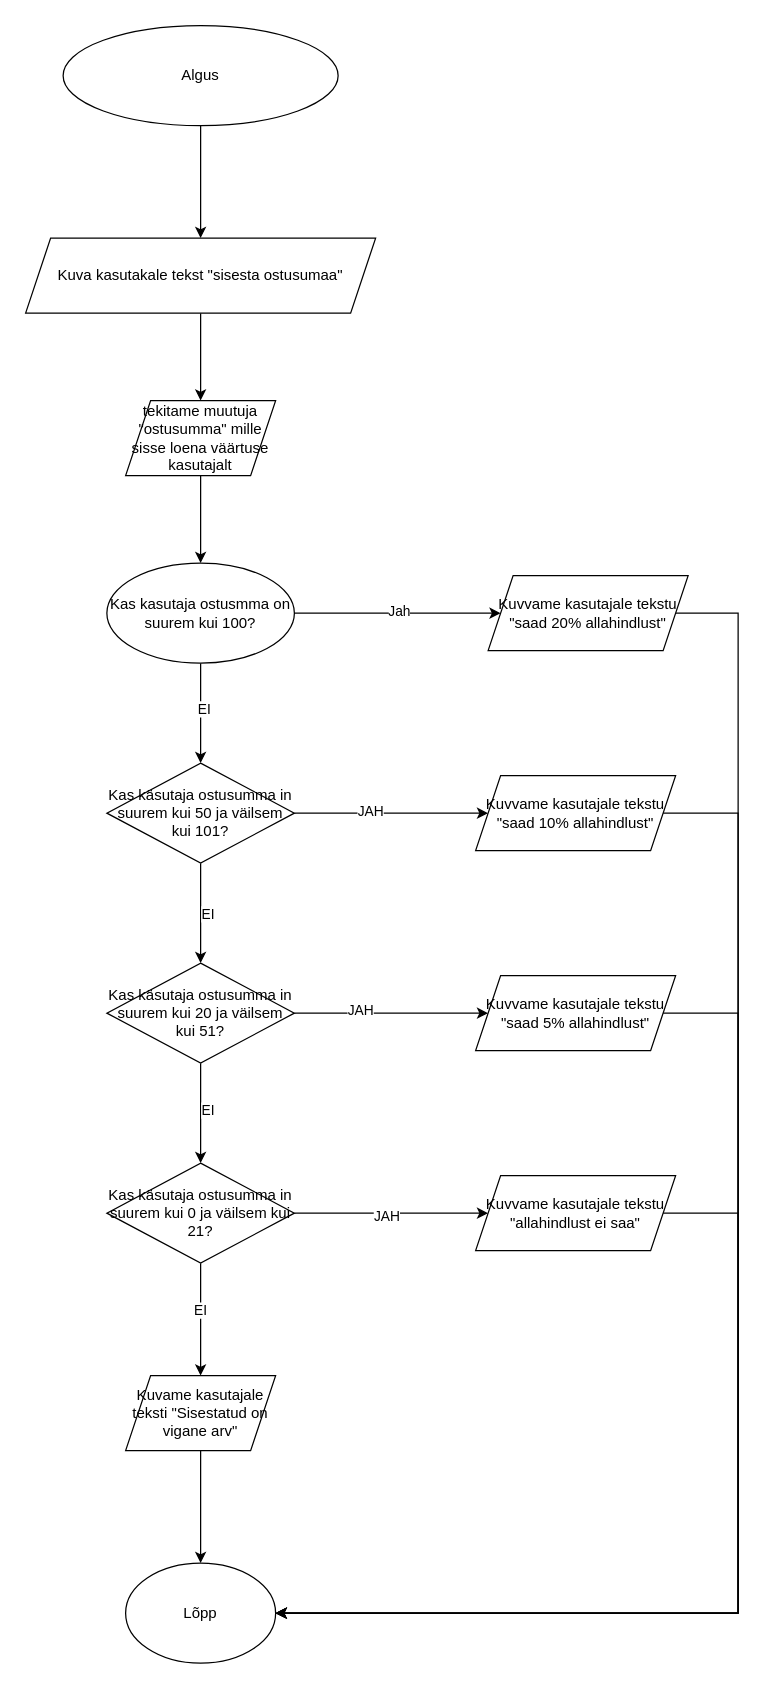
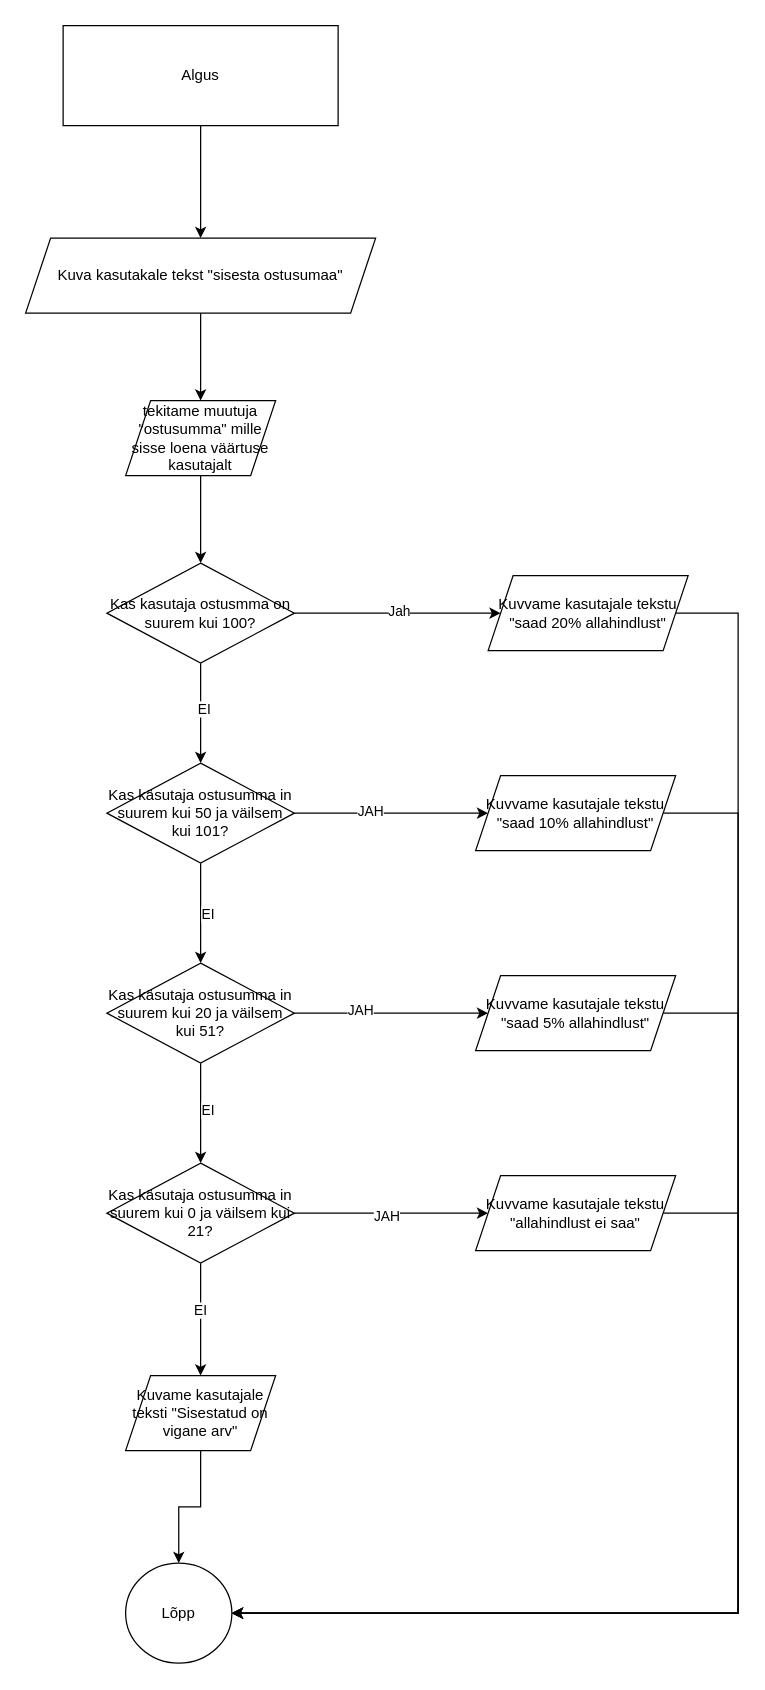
node "Algus": shape ellipse -> rectangle
node "Kas kasutaja ostusmma on suurem kui 100?": shape ellipse -> diamond
node "Lõpp": size 150x100 -> 106x100
